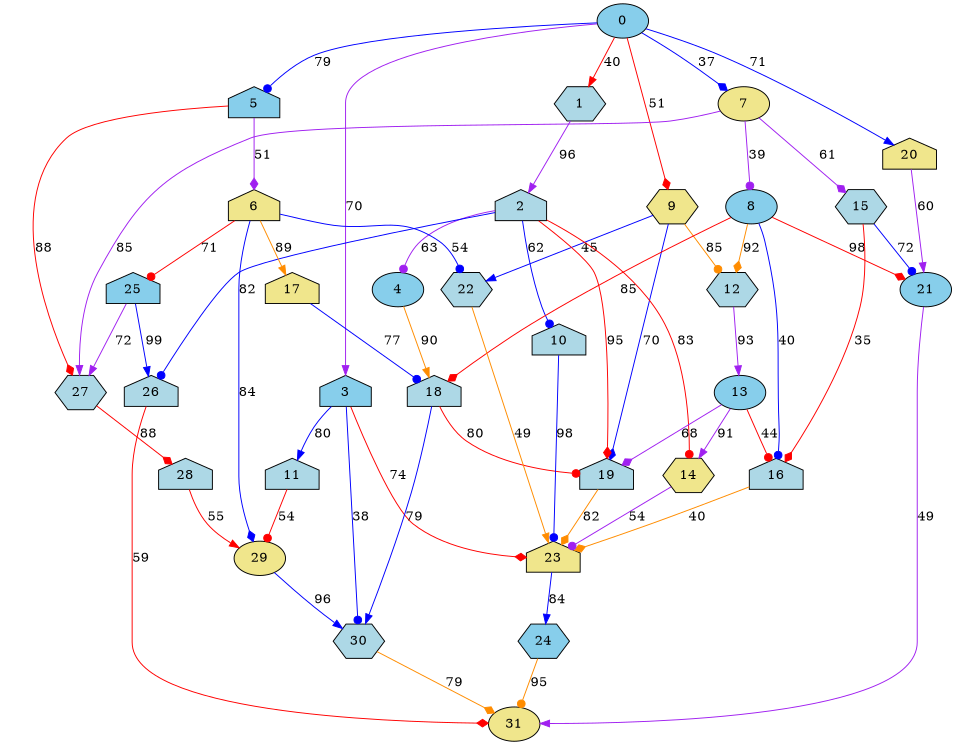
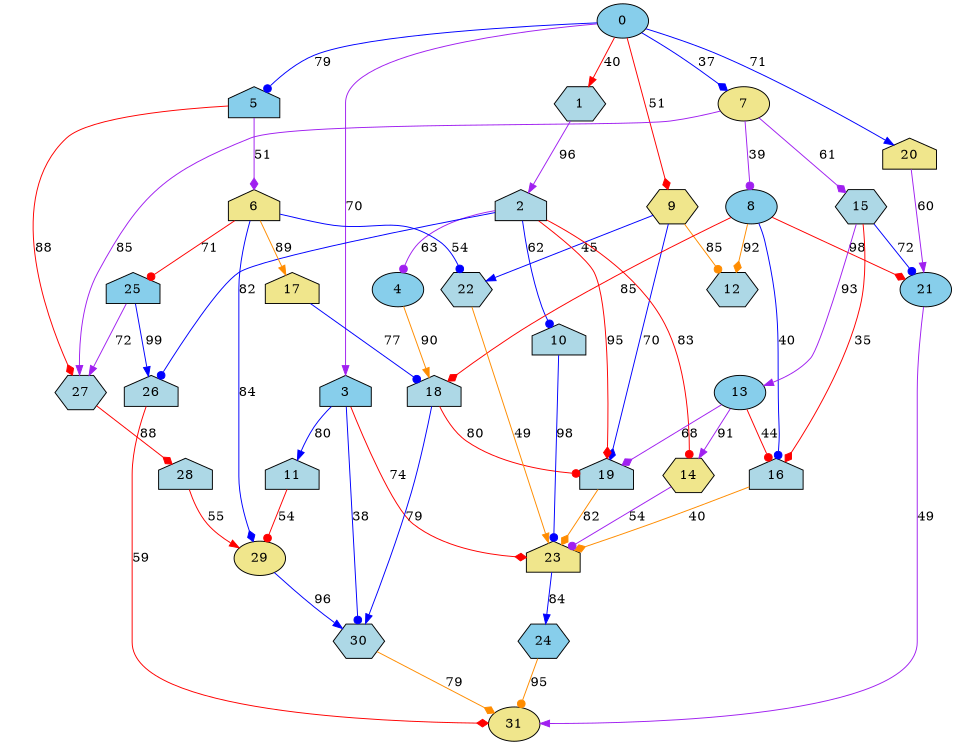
edge "12" -> "13": now "15" -> "13"
